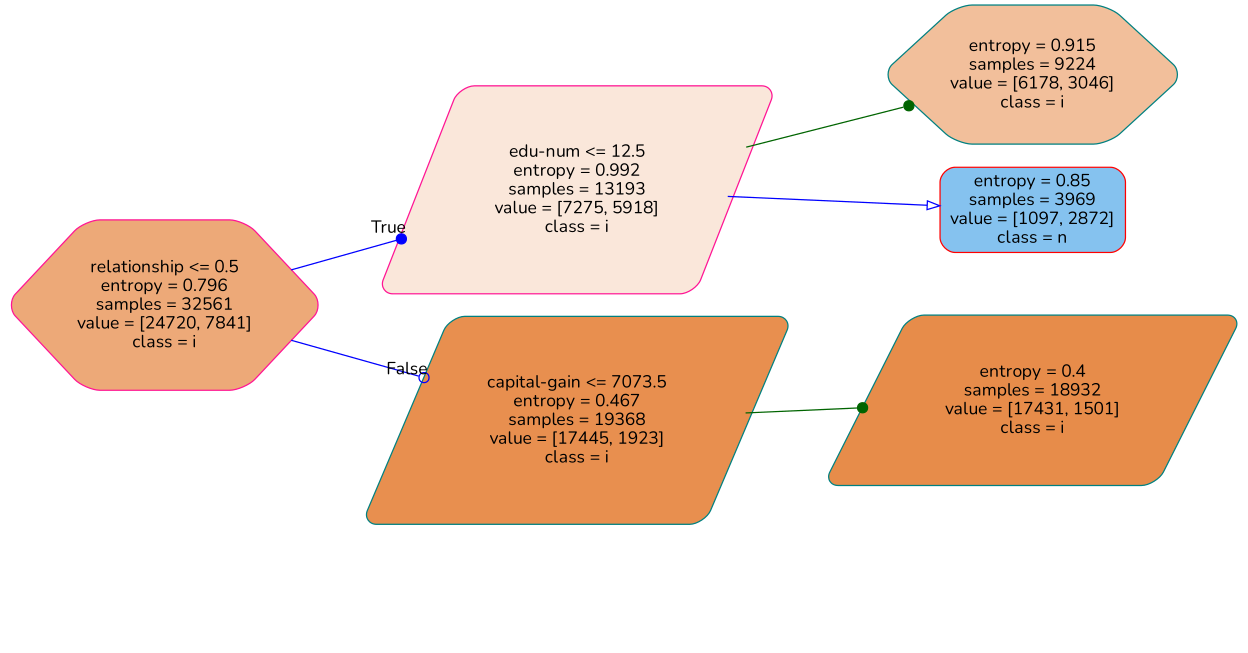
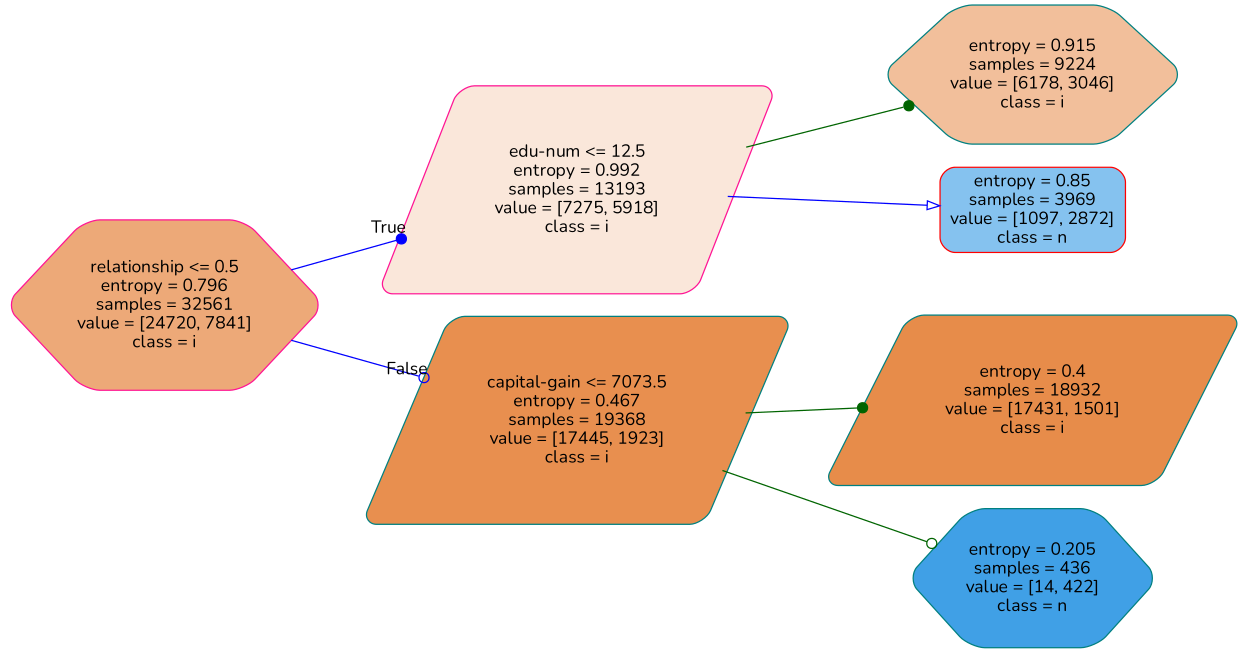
node "entropy = 0.205 samples = 436 value = [14, 422] class = n": added
